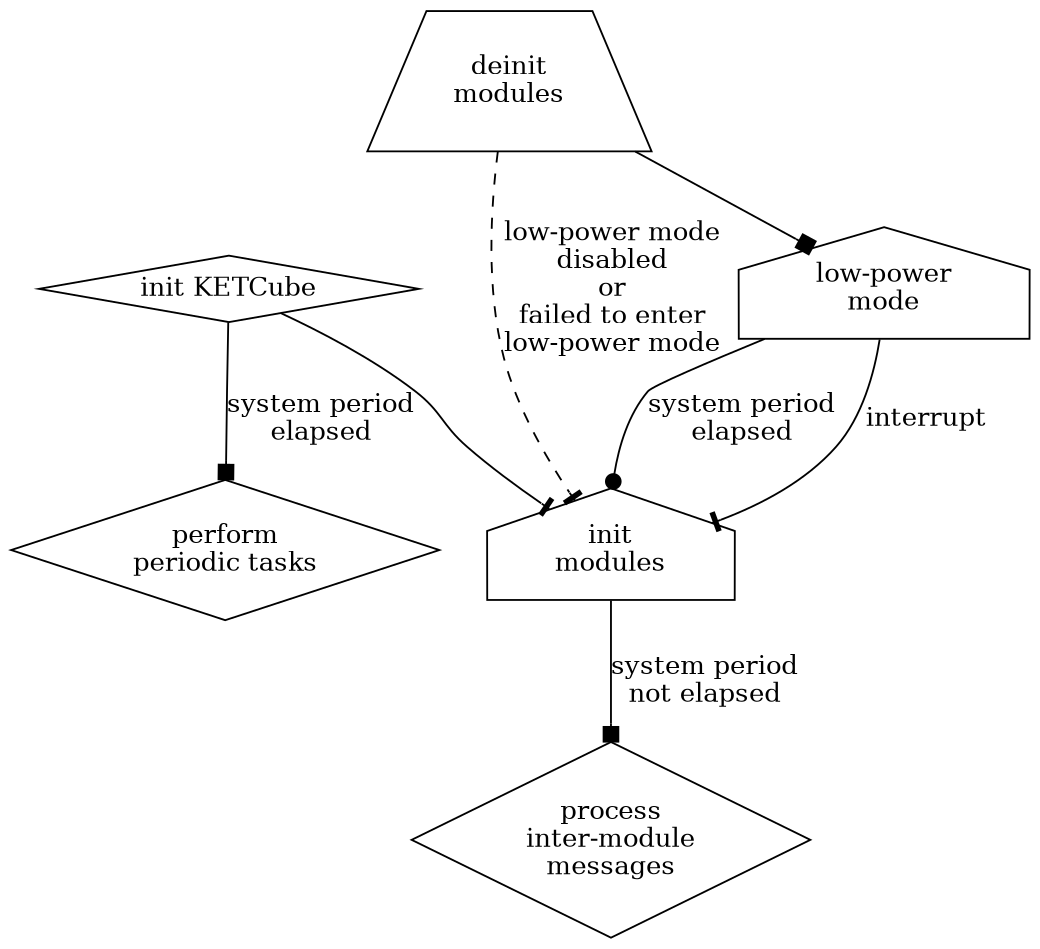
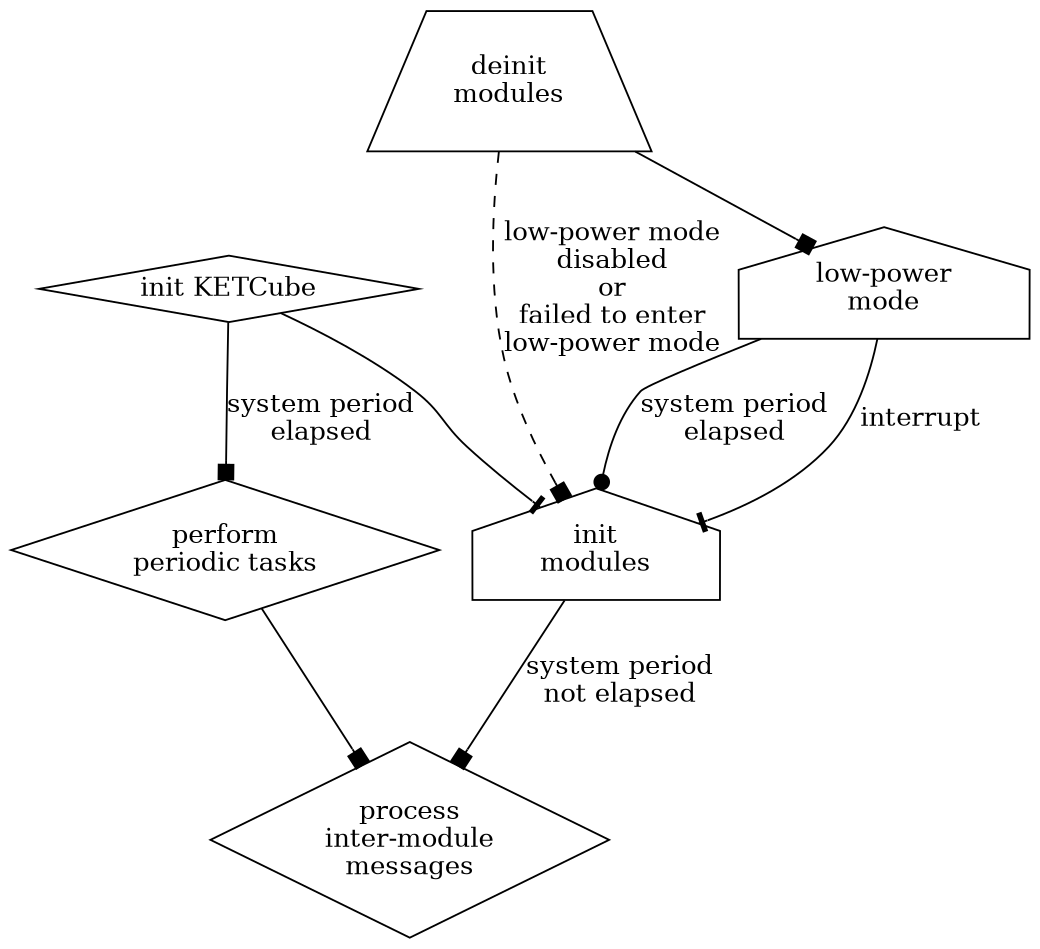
edge "deinit modules" -> "init modules": arrowhead tee -> box
edge "perform periodic tasks" -> "process inter-module messages": added
